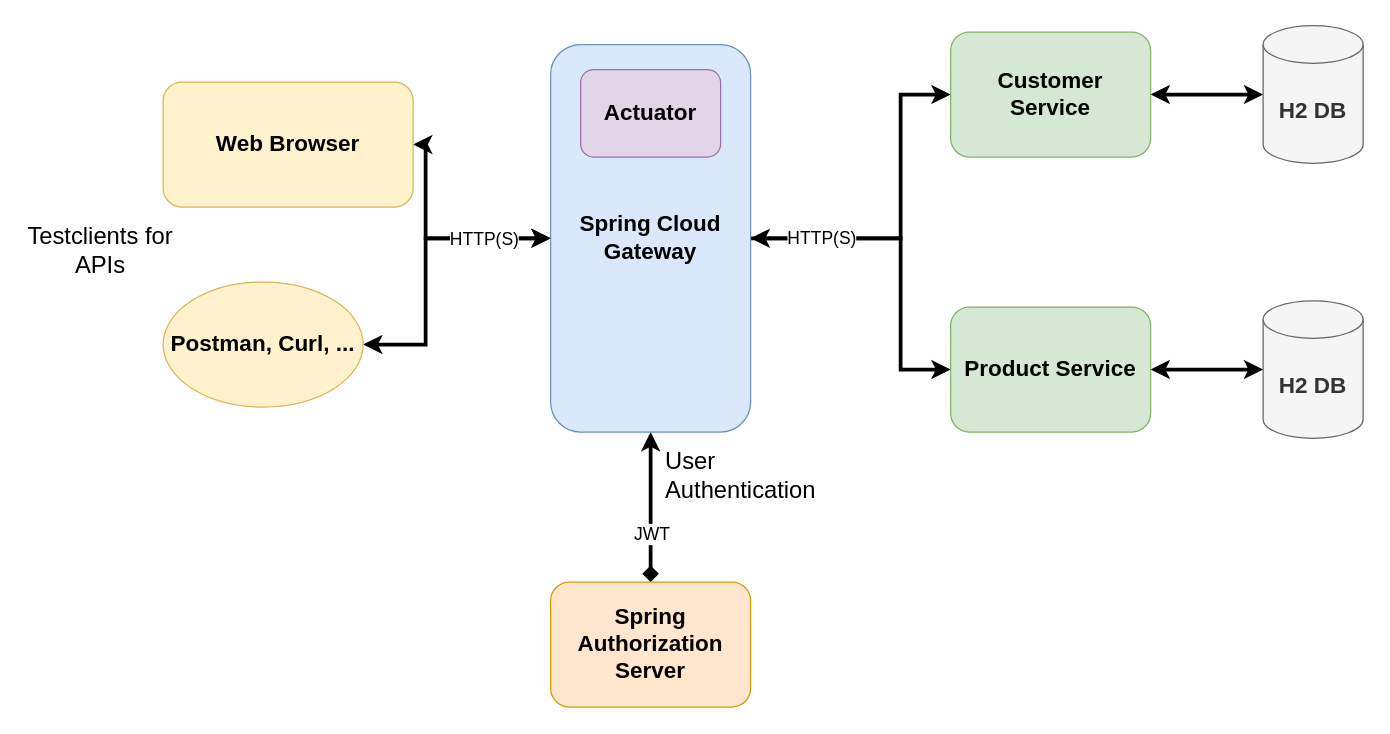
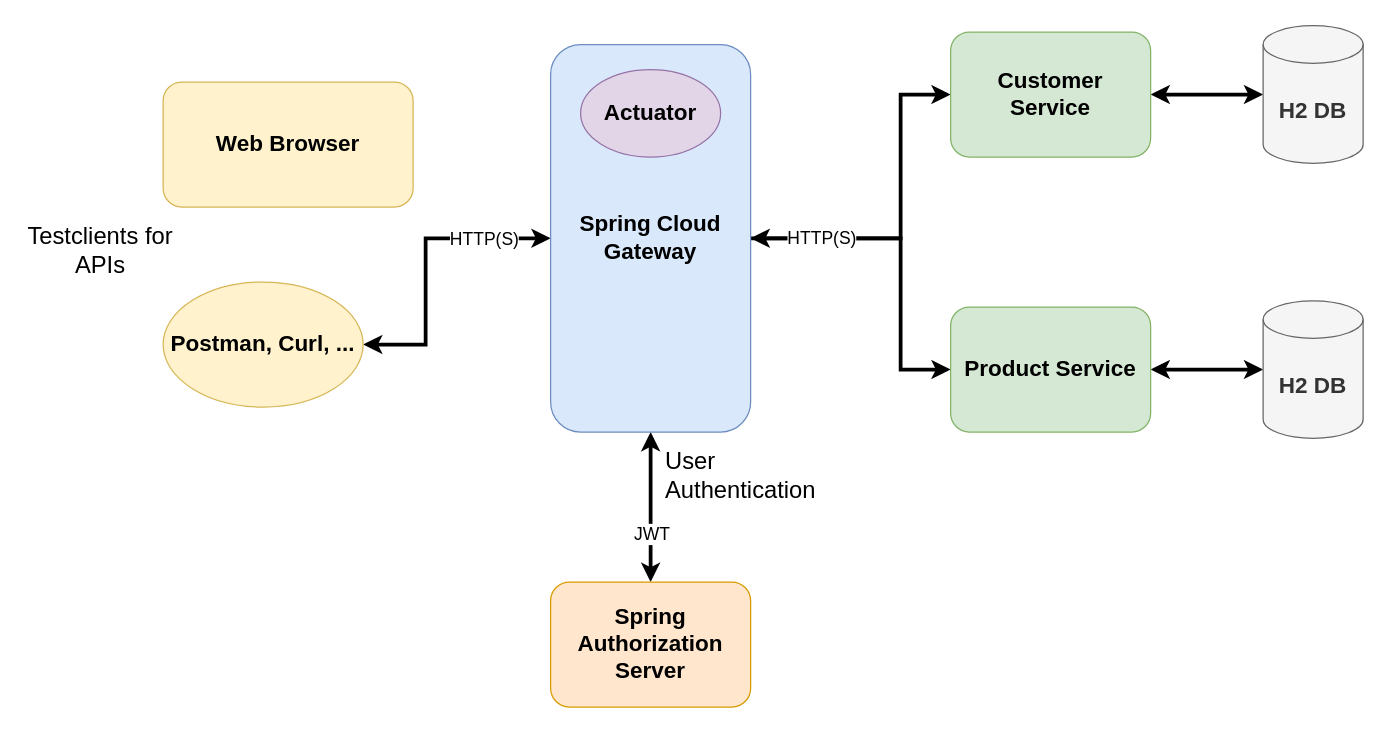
node "Actuator": shape rounded rectangle -> ellipse
edge "Web Browser" -- "Spring Cloud Gateway": removed
edge "Spring Cloud Gateway" -- "Spring Authorization Server": arrowhead diamond -> classic
